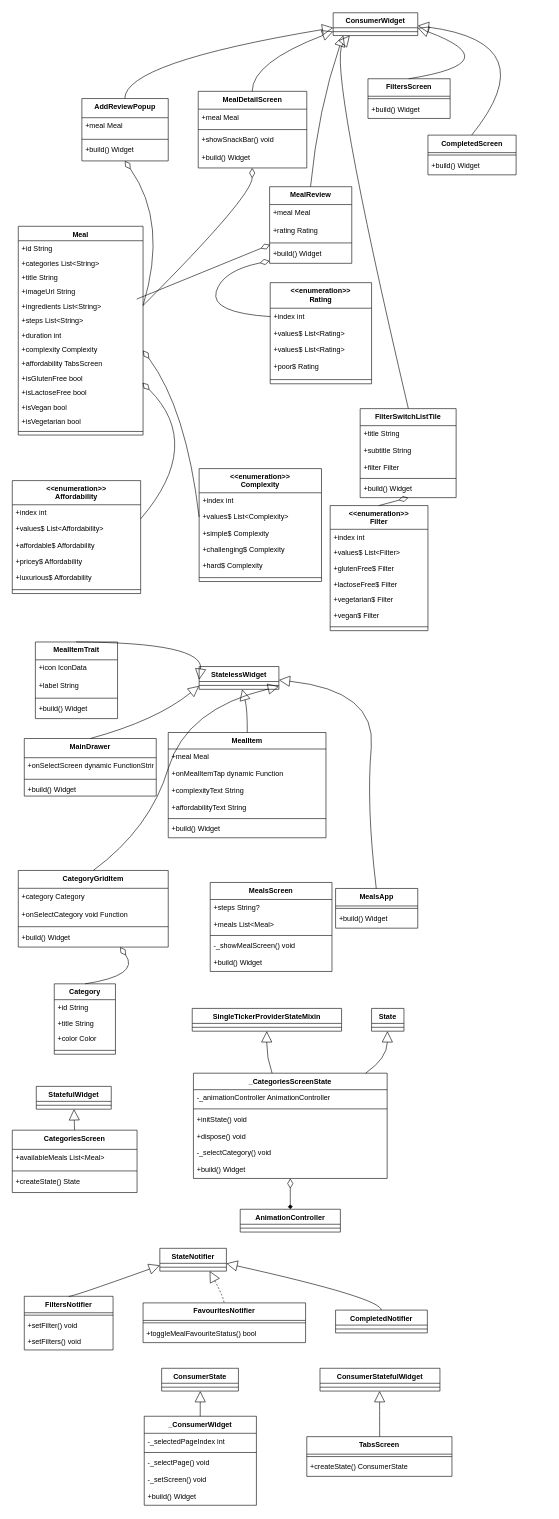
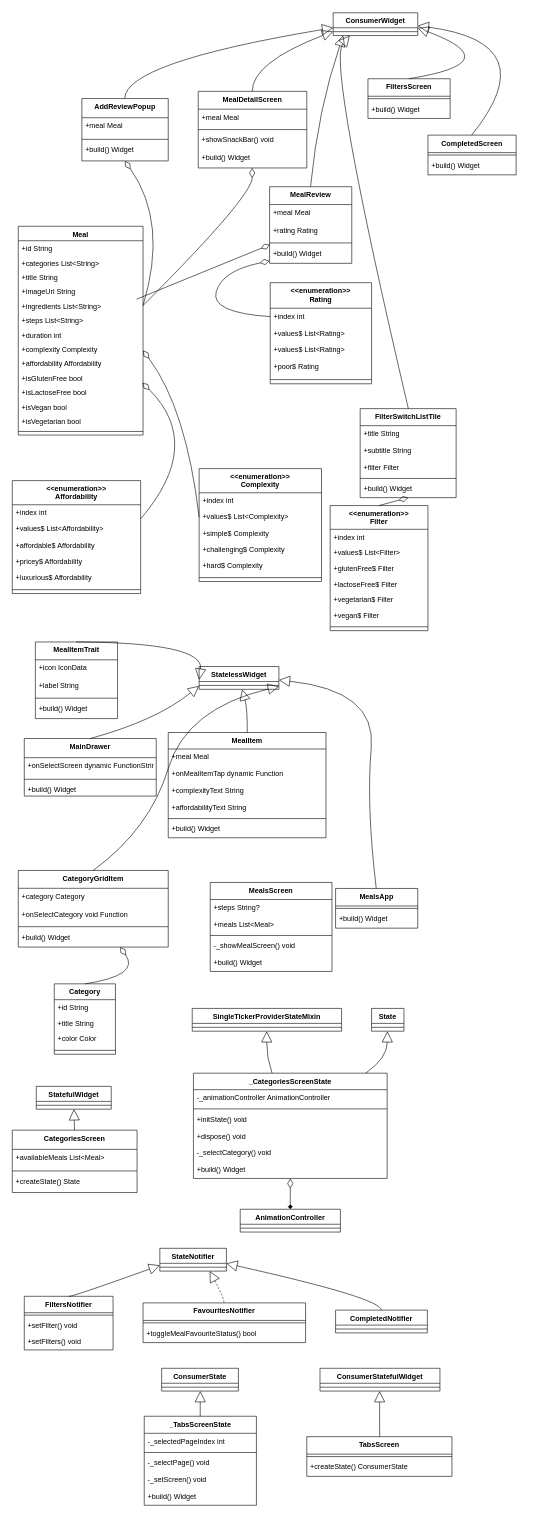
node "+affordability TabsScreen": label "+affordability TabsScreen" -> "+affordability Affordability"
node "_ConsumerWidget": label "_ConsumerWidget" -> "_TabsScreenState"
